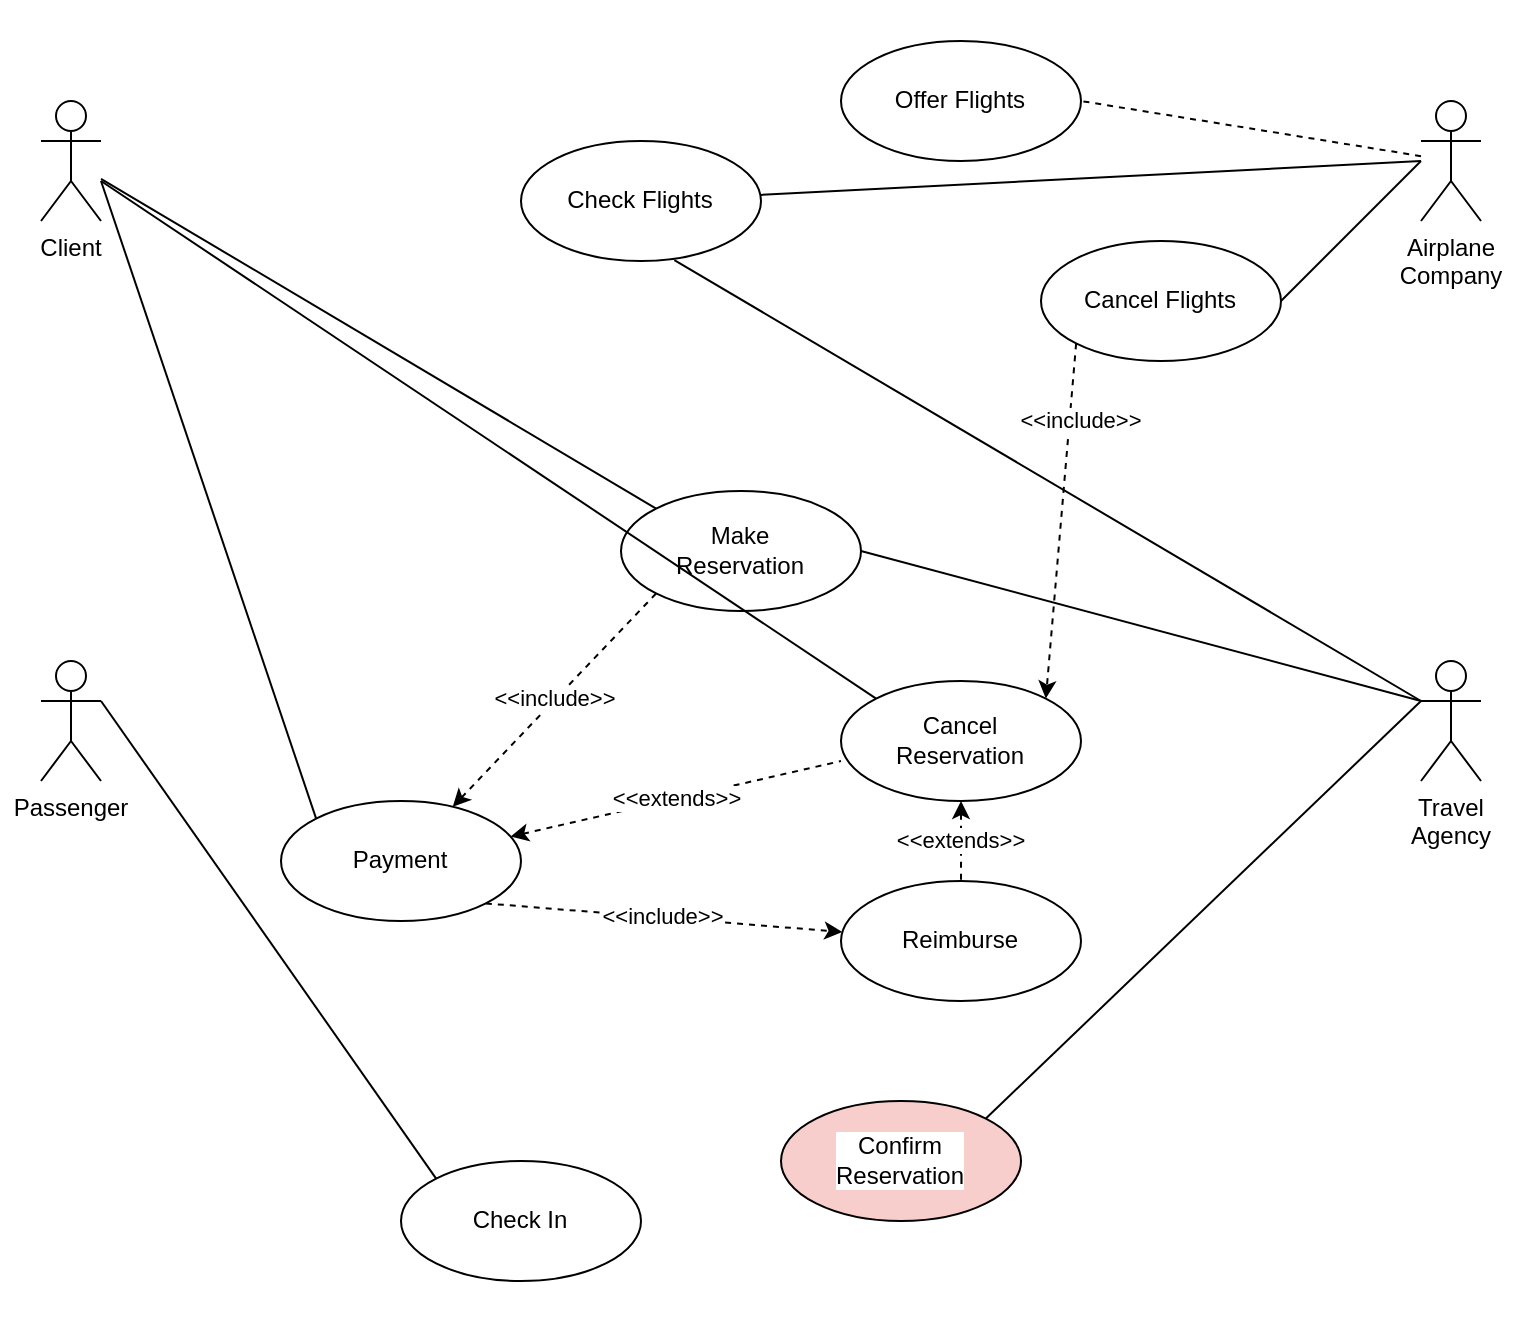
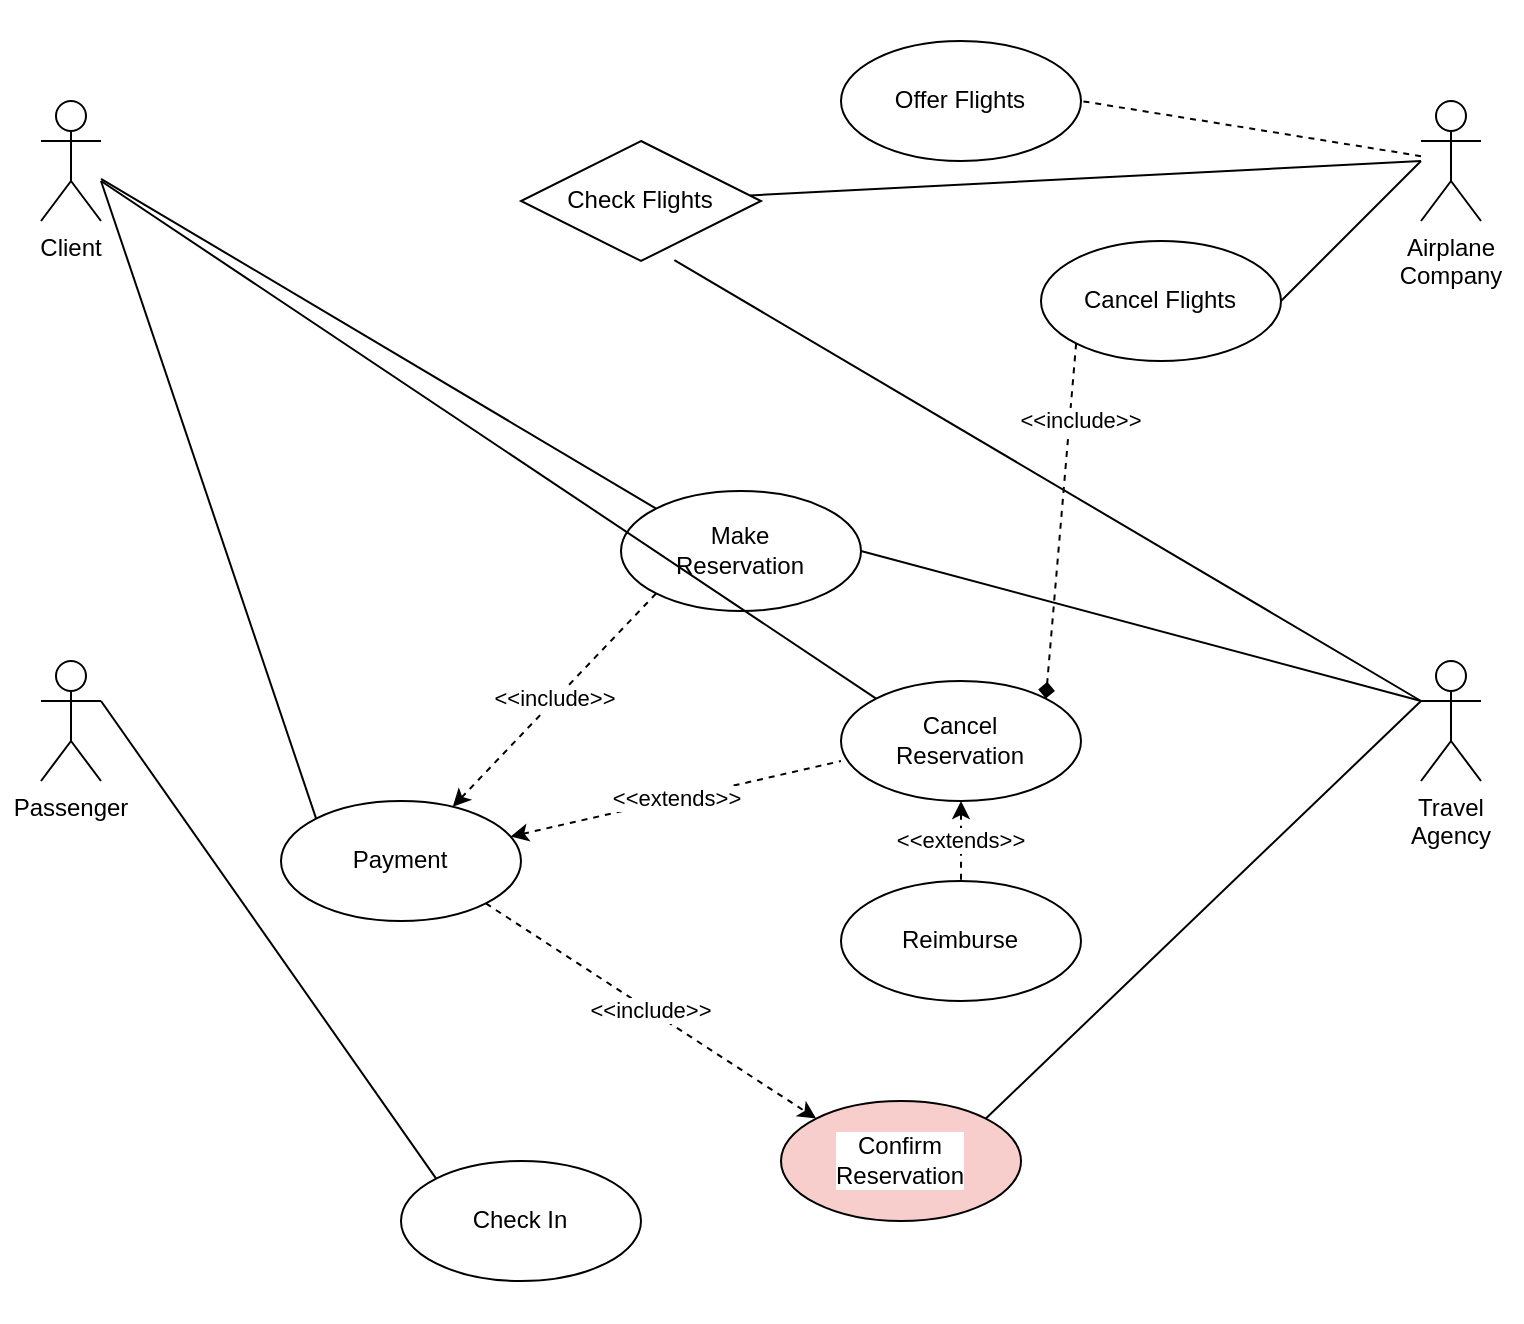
node "Check Flights": shape ellipse -> diamond
edge "Cancel Flights" -> "Cancel Reservation": arrowhead classic -> diamond
edge "Payment" -> "Reimburse": now "Payment" -> "Confirm Reservation"
